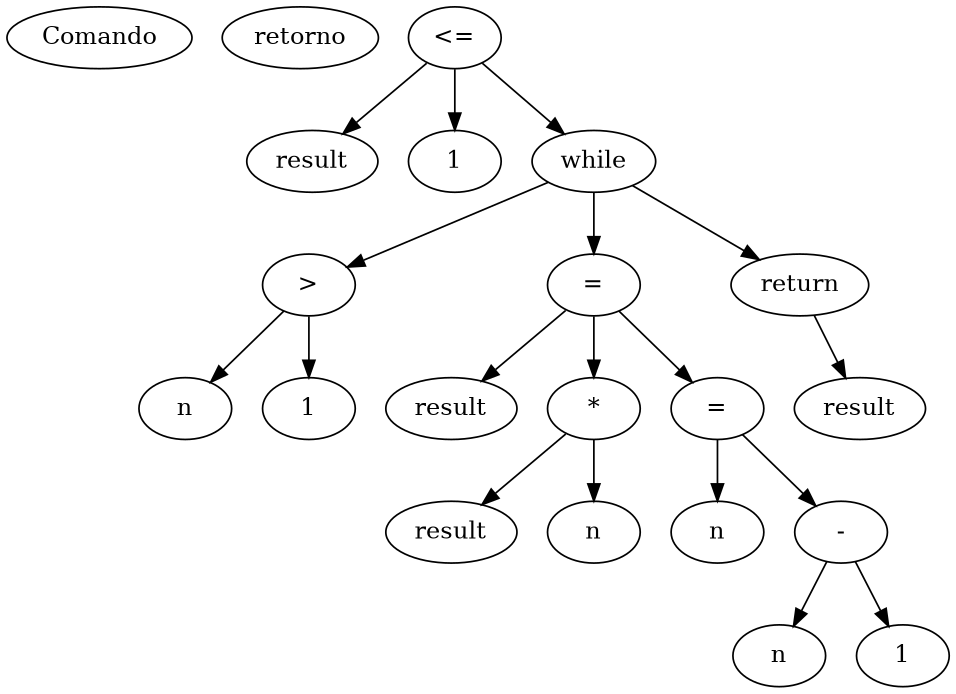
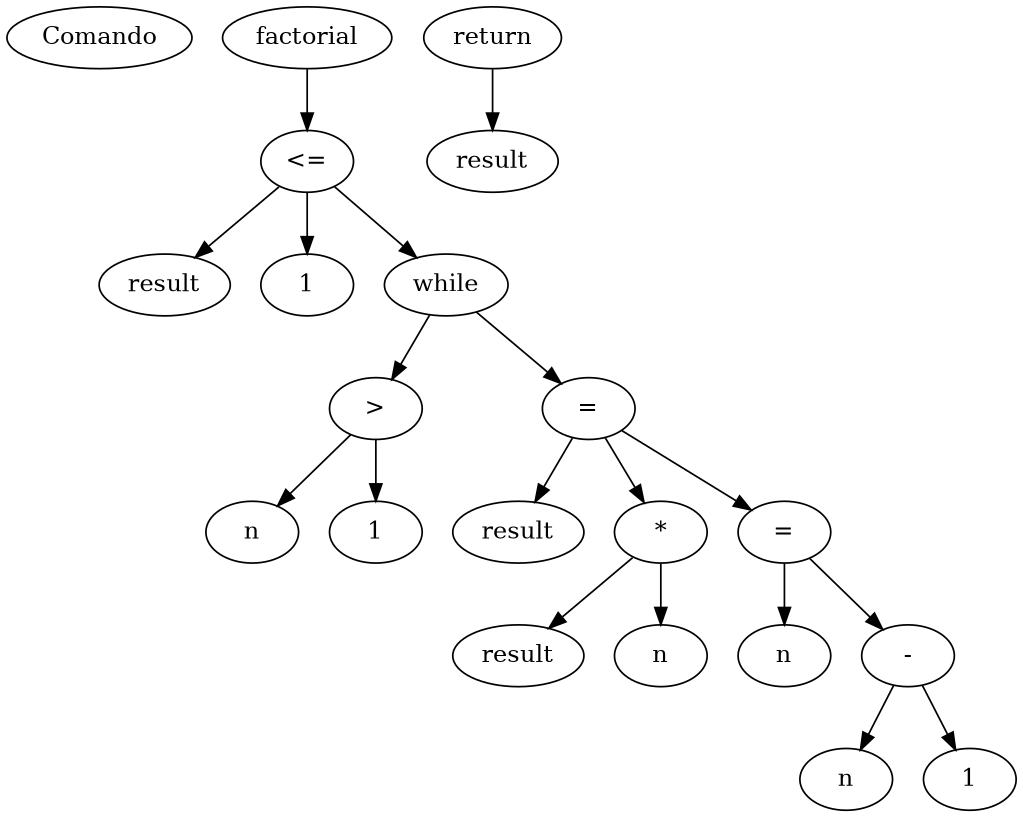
node "retorno": removed
node "factorial": added
edge "while" -> "return": removed
